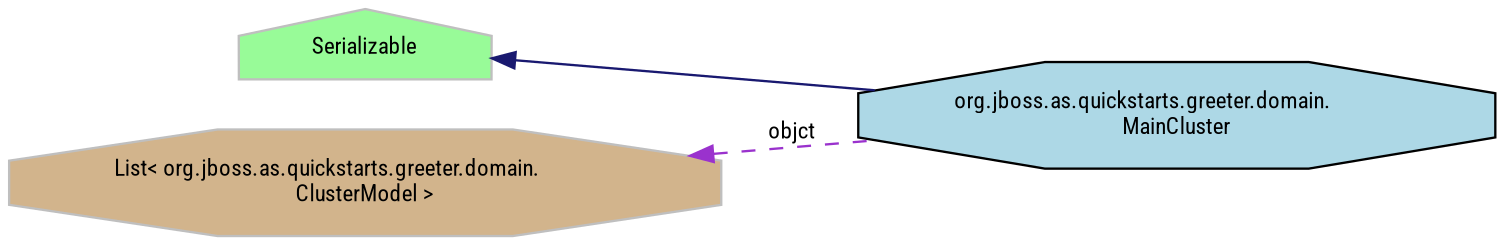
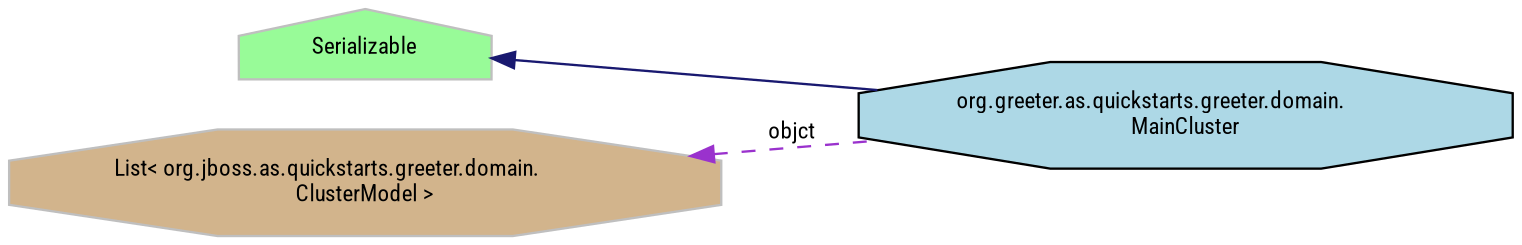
node "org.jboss.as.quickstarts.greeter.domain. MainCluster": label "org.jboss.as.quickstarts.greeter.domain. MainCluster" -> "org.greeter.as.quickstarts.greeter.domain. MainCluster"
